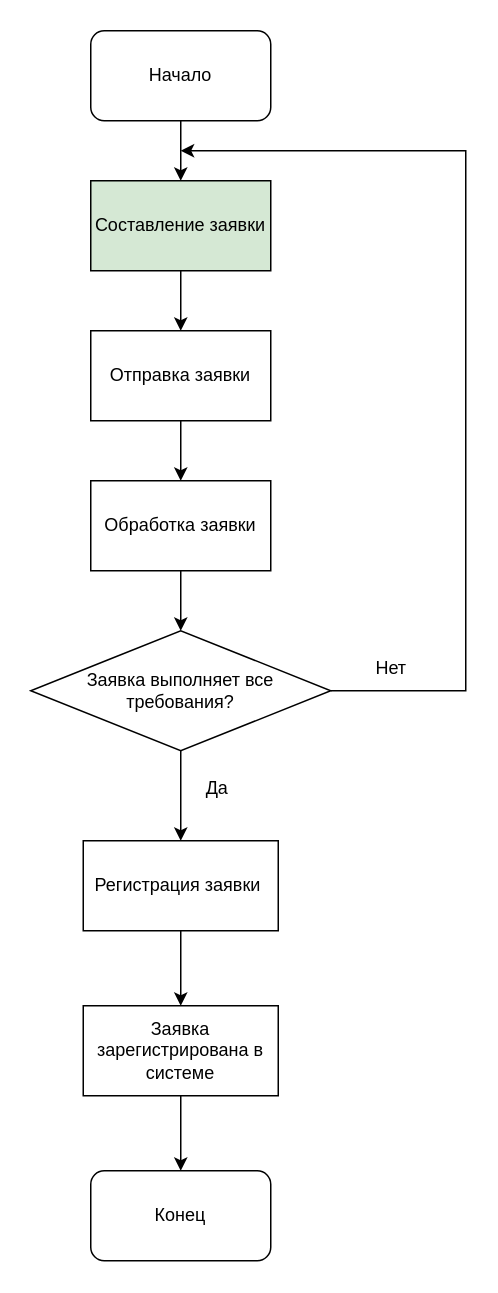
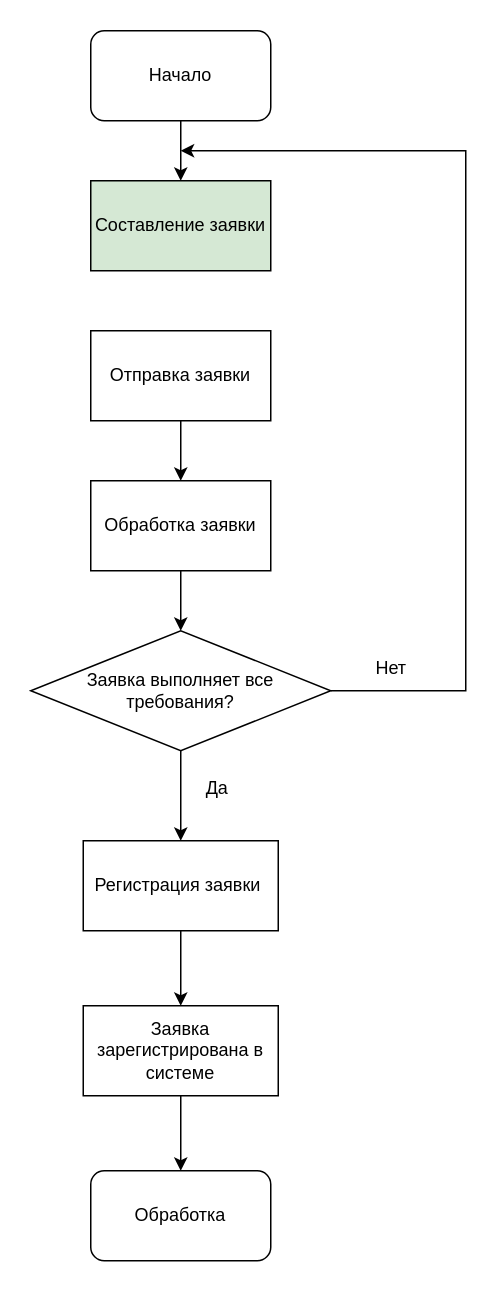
edge "Составление заявки" -> "Отправка заявки": removed
node "Конец": label "Конец" -> "Обработка"
